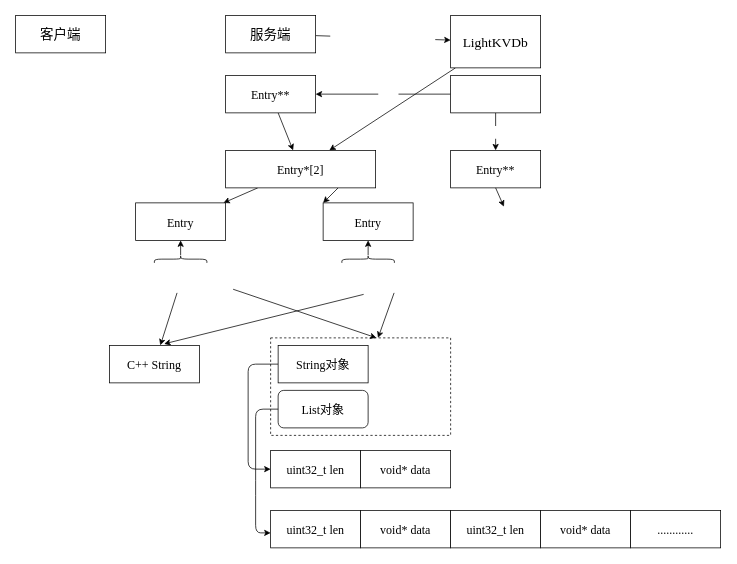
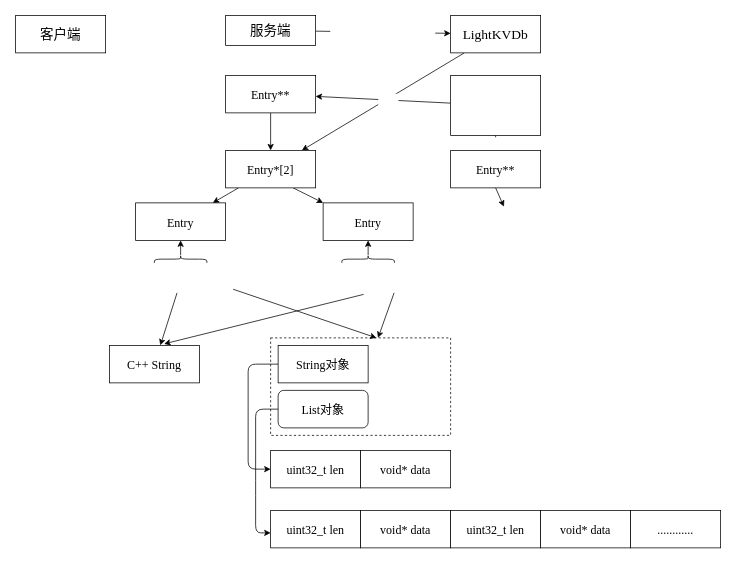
node "服务端": size 90x38 -> 90x30
node "LightKVDb": size 90x53 -> 90x38
node "HashTable": size 90x38 -> 90x60
node "Entry*[2]": size 150x38 -> 90x38
